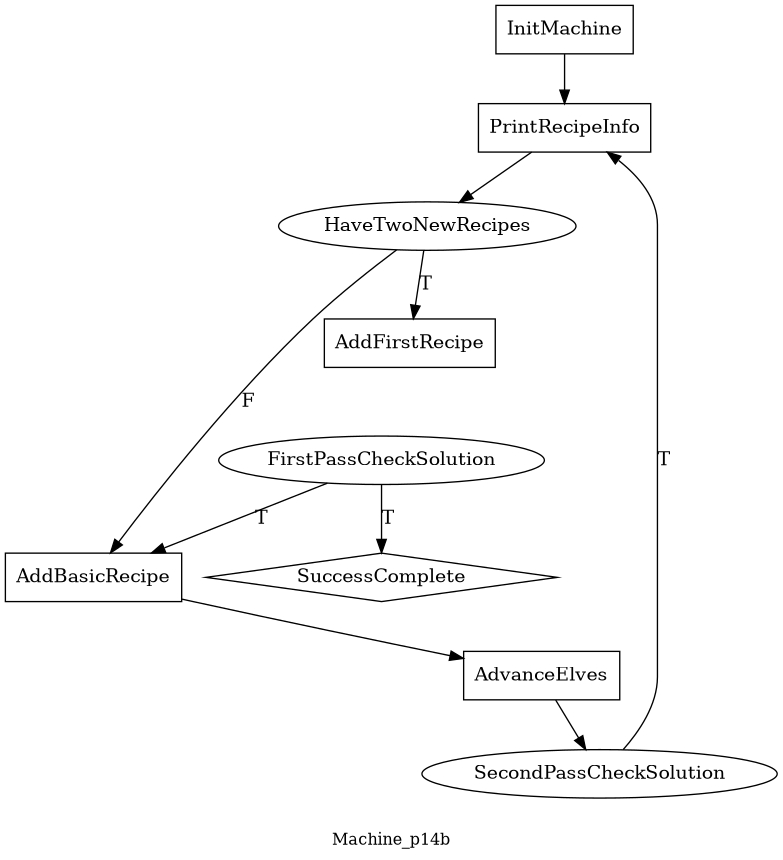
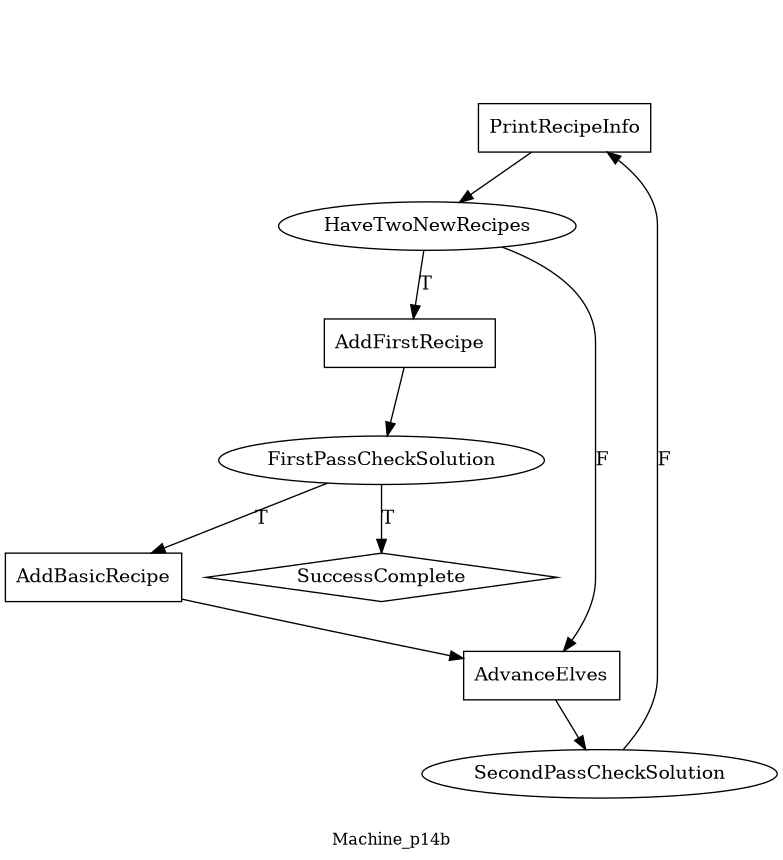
node "InitMachine": removed
edge "HaveTwoNewRecipes" -> "AddBasicRecipe": now "HaveTwoNewRecipes" -> "AdvanceElves"
edge "AddFirstRecipe" -> "FirstPassCheckSolution": added
edge "SecondPassCheckSolution" -> "PrintRecipeInfo": label "T" -> "F"
